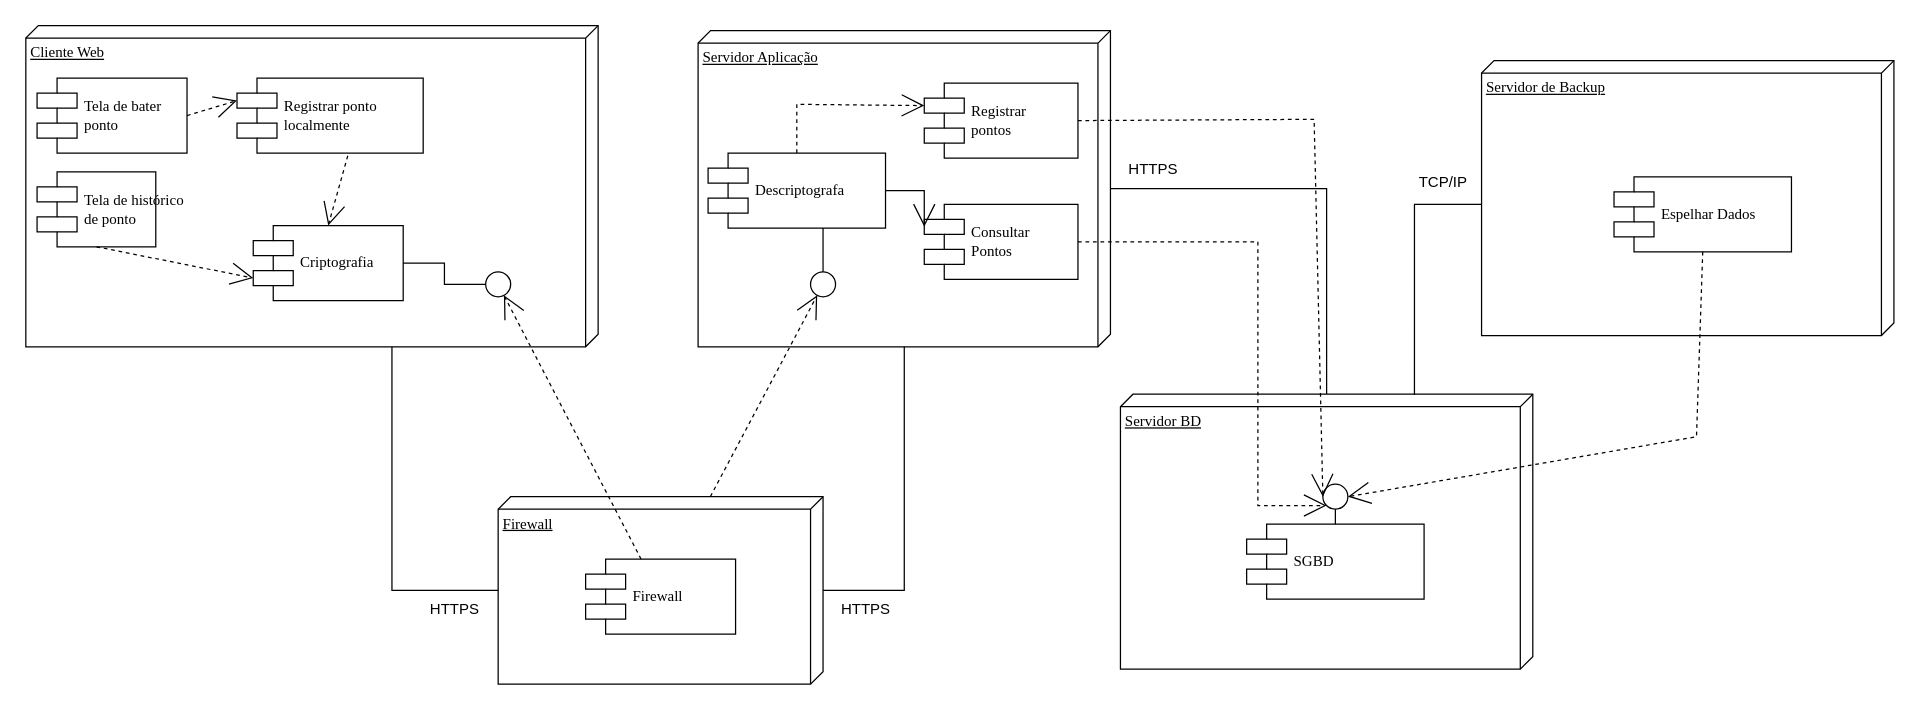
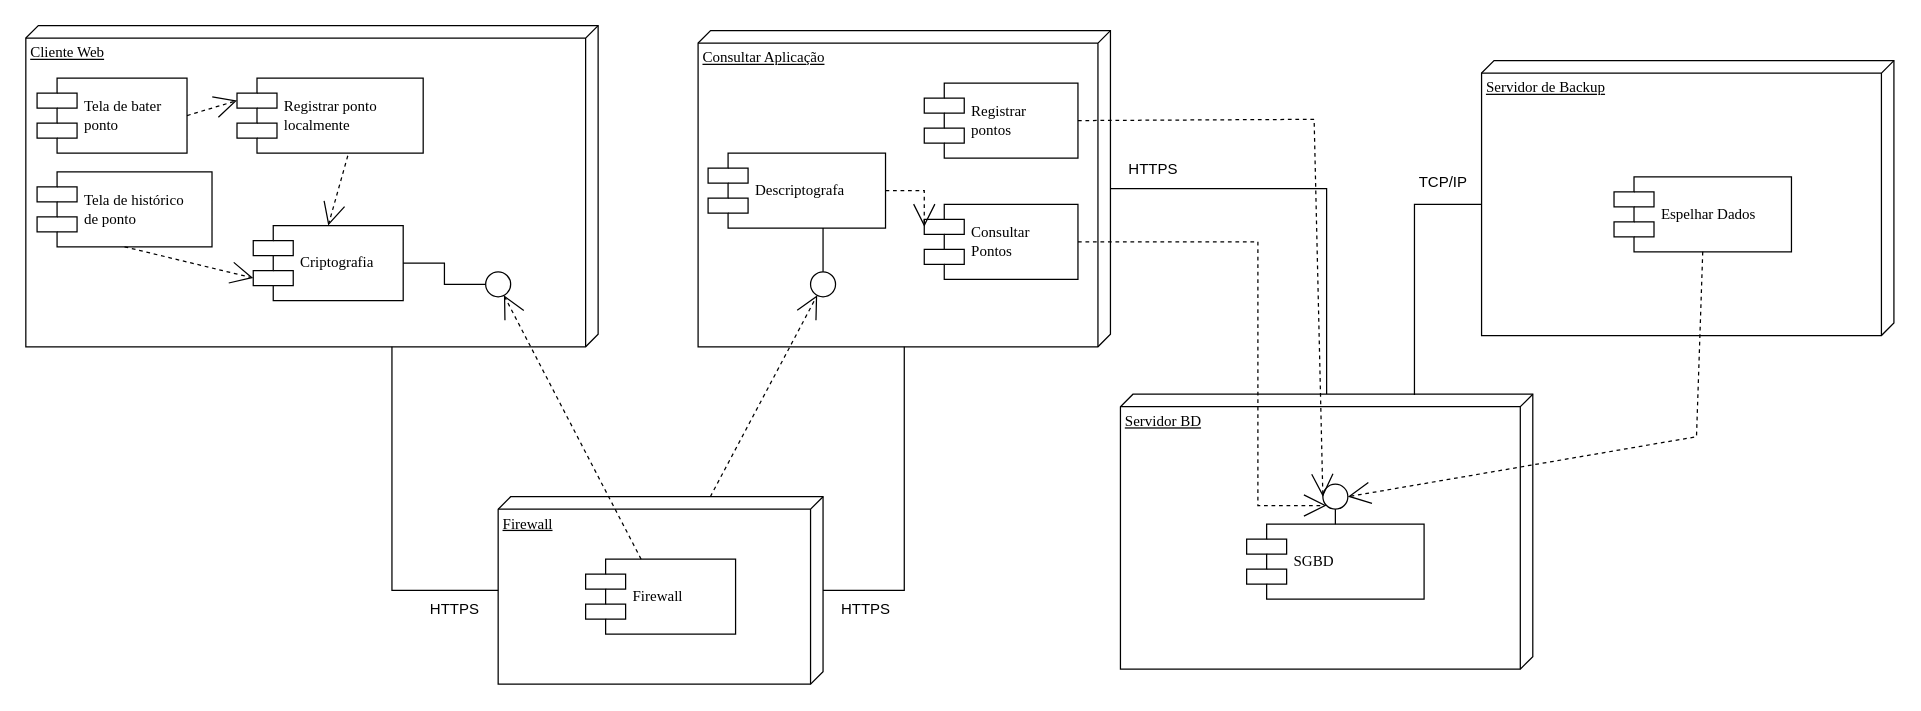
node "Servidor Aplicação": label "Servidor Aplicação" -> "Consultar Aplicação"
edge "Descriptografa" -> "Registrar pontos": removed
edge "Descriptografa" -> "Consultar Pontos": style solid -> dashed
node "Tela de histórico de ponto": size 119x75 -> 175x75
